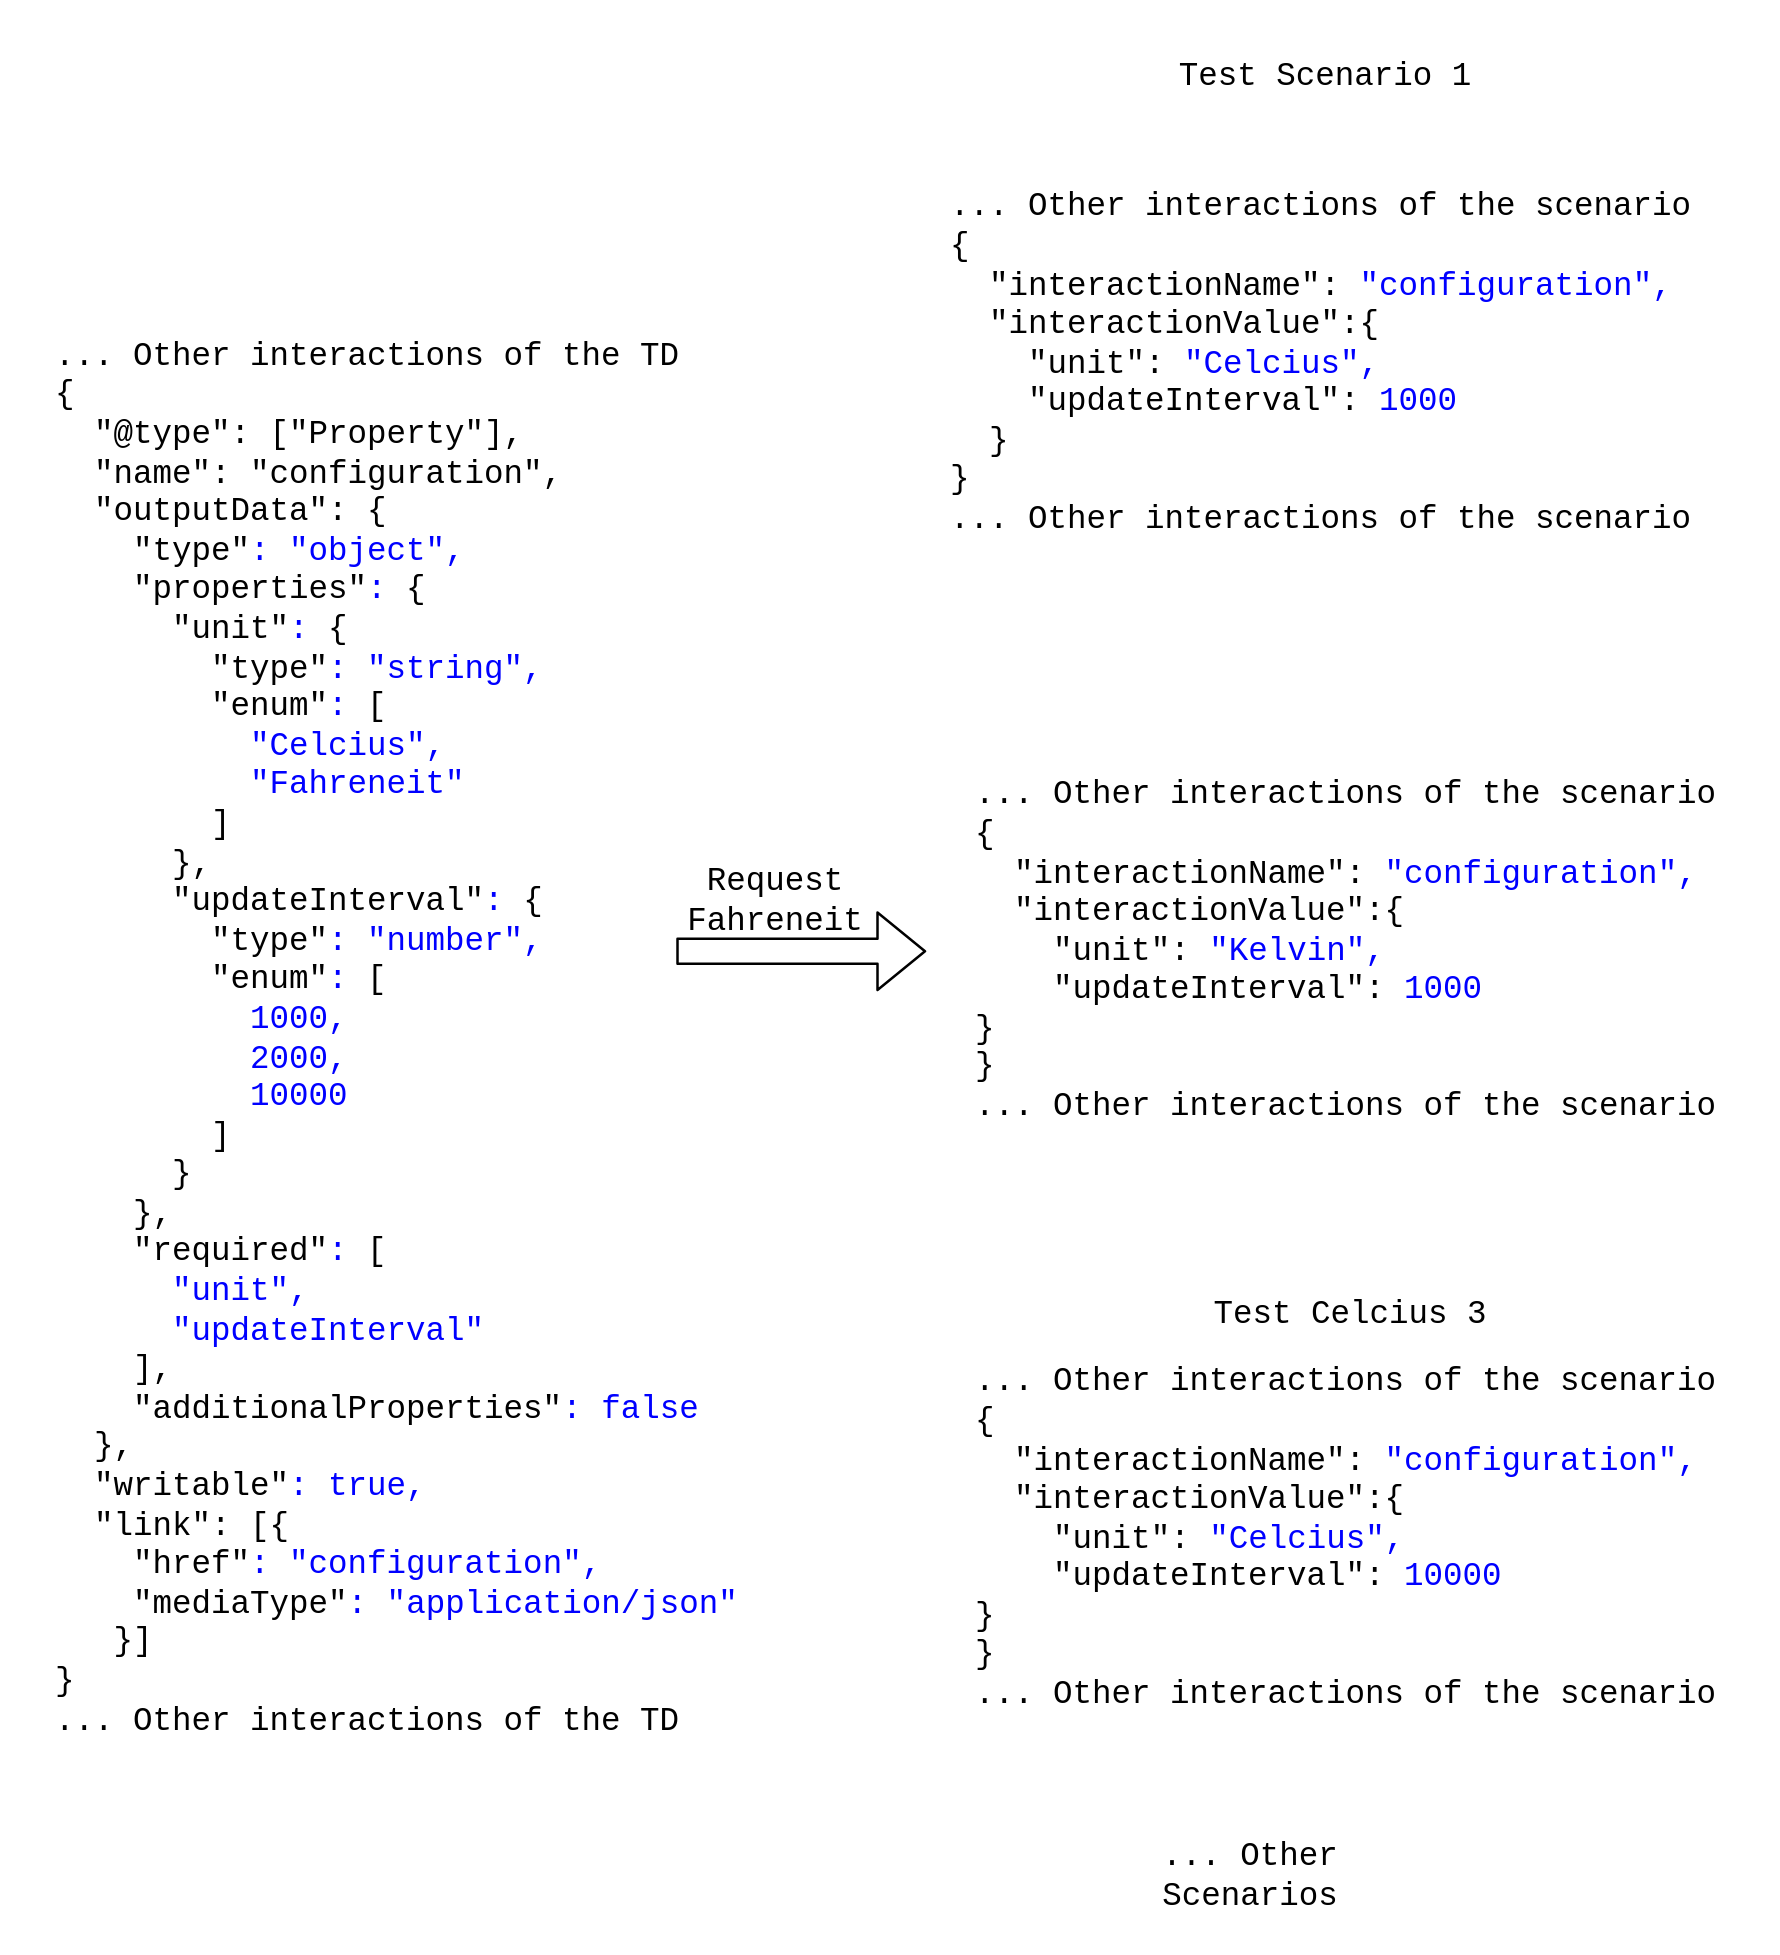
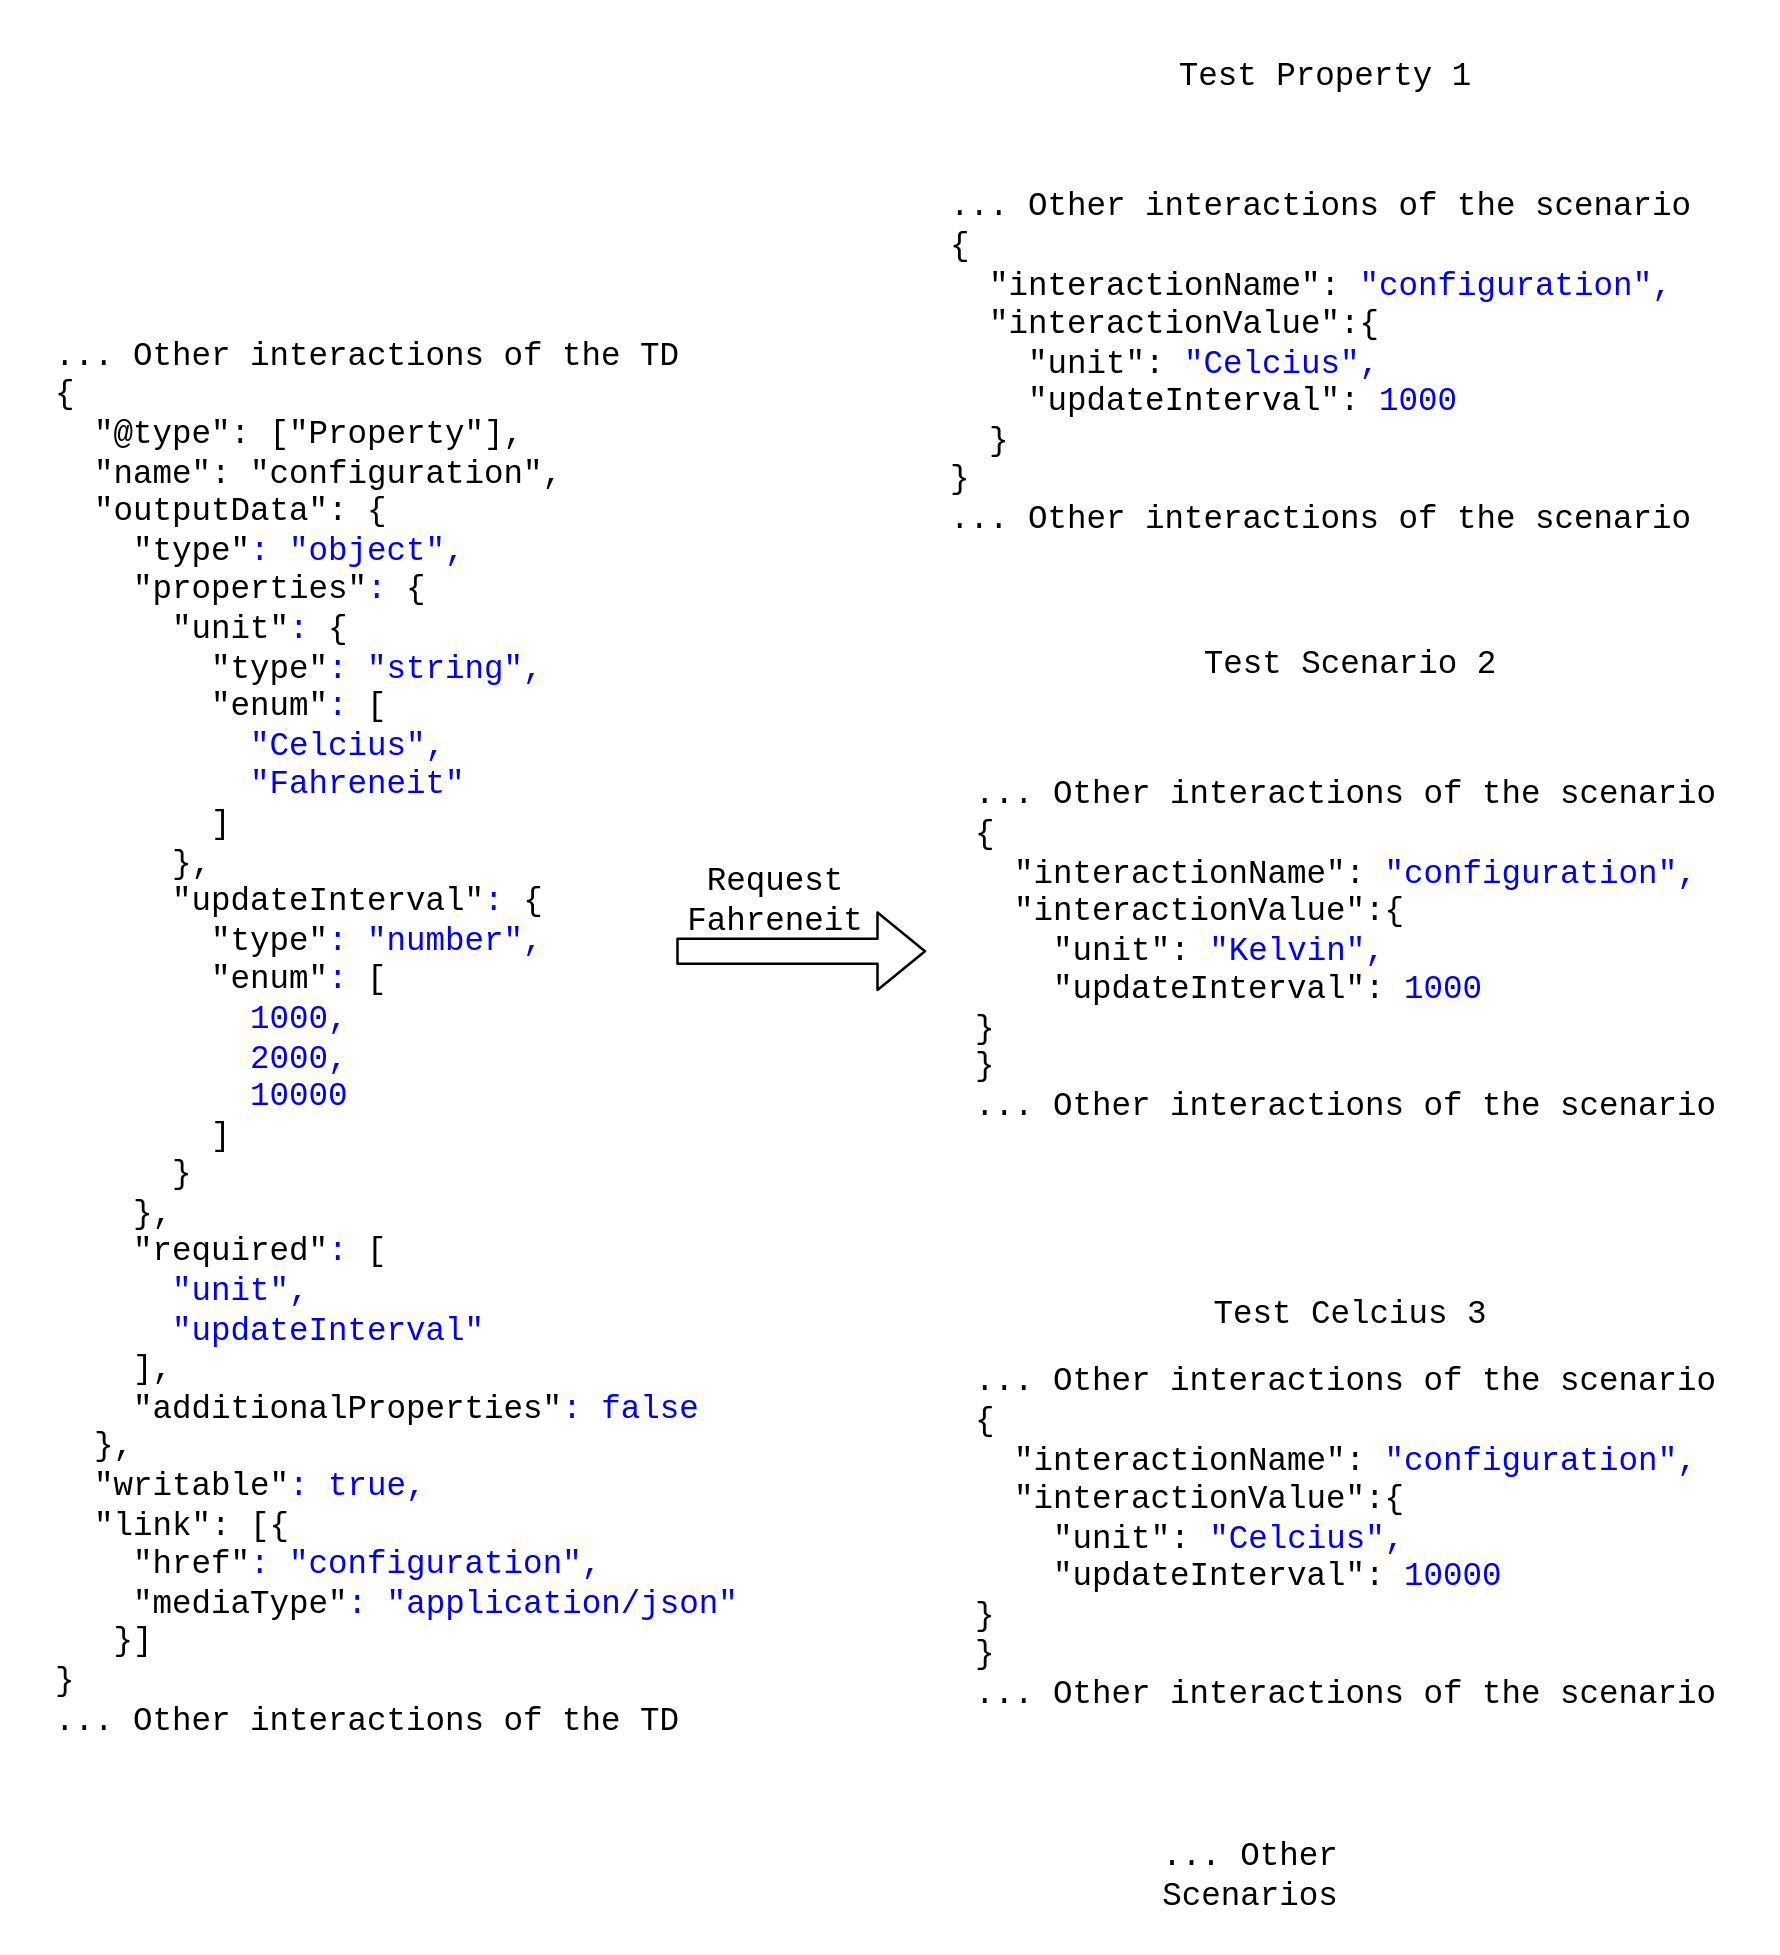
node "Test Scenario 1": label "Test Scenario 1" -> "Test Property 1"
node "Test Scenario 2": added
